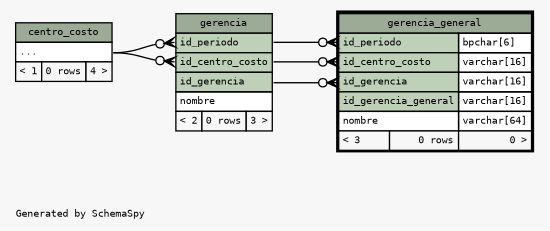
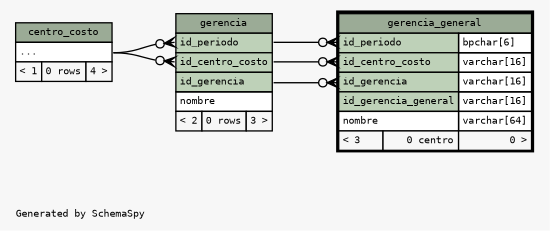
node "gerencia_general": text "0 rows" -> "0 centro"
